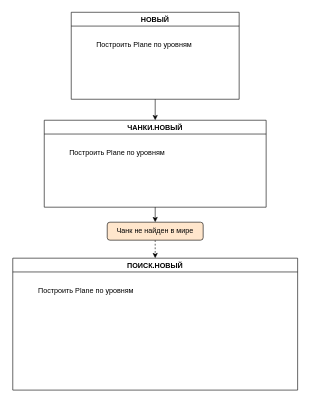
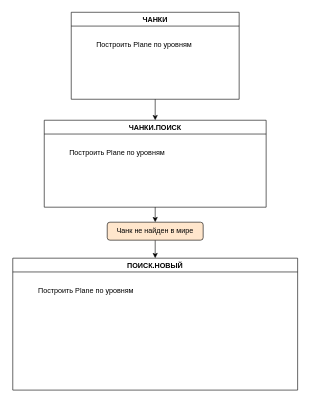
node "НОВЫЙ": label "НОВЫЙ" -> "ЧАНКИ"
node "ЧАНКИ.НОВЫЙ": label "ЧАНКИ.НОВЫЙ" -> "ЧАНКИ.ПОИСК"
edge "Чанк не найден в мире" -> "ПОИСК.НОВЫЙ": style dashed -> solid
